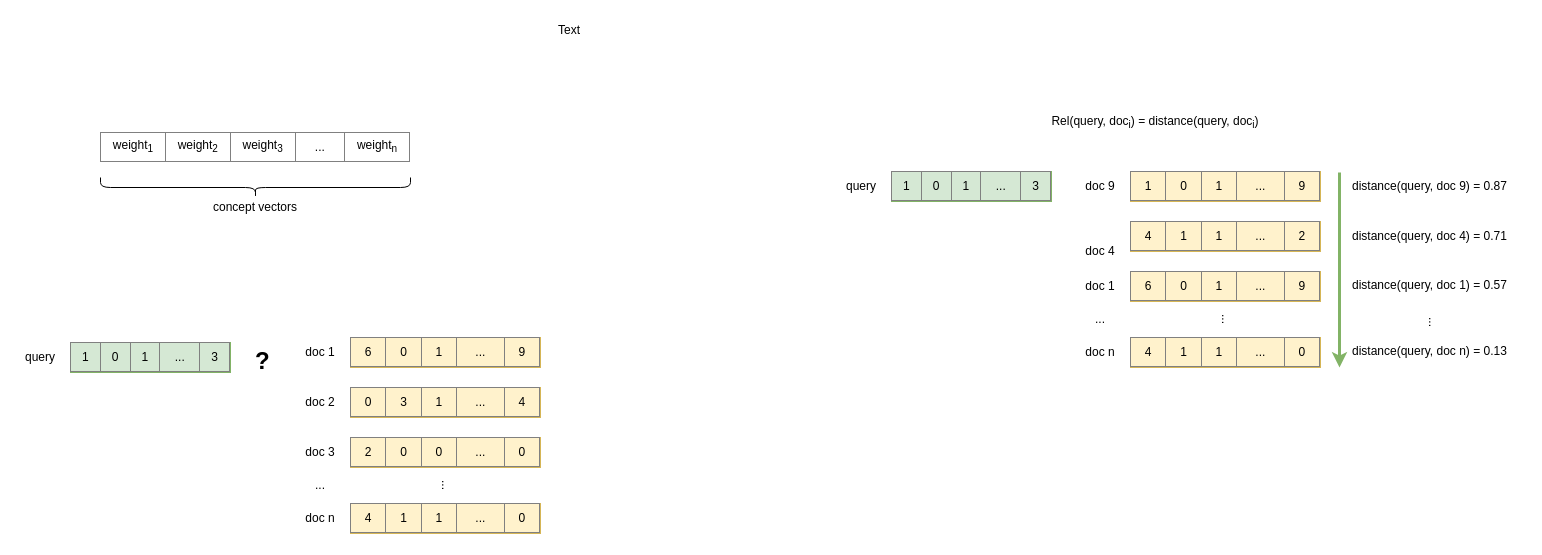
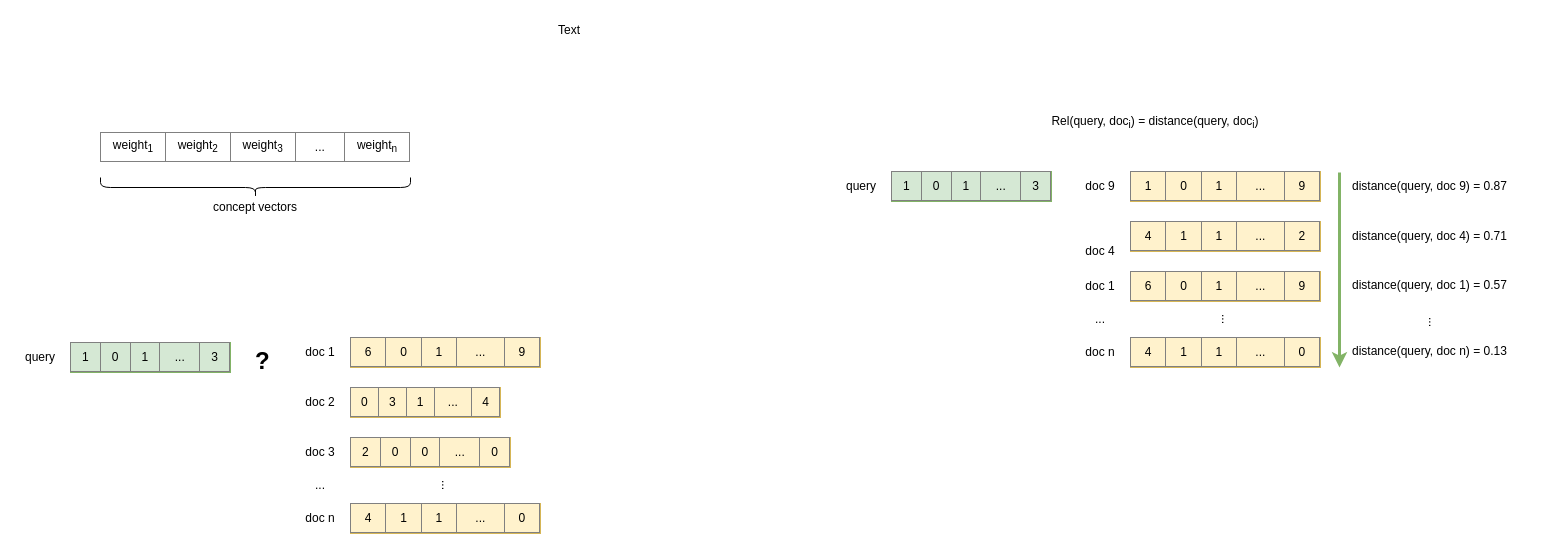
node "0 3 1 ... 4": size 190x30 -> 150x30
node "2 0 0 ... 0": size 190x30 -> 160x30
